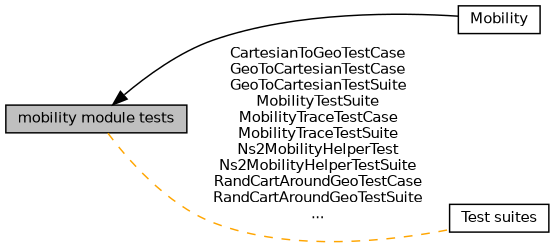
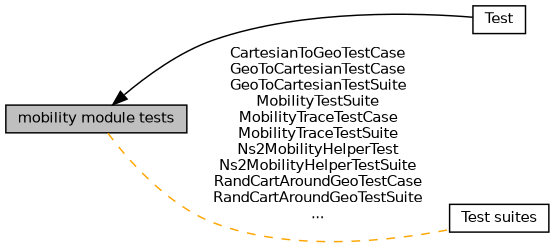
node "Mobility": label "Mobility" -> "Test"
